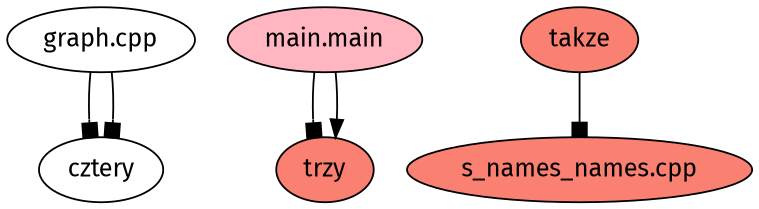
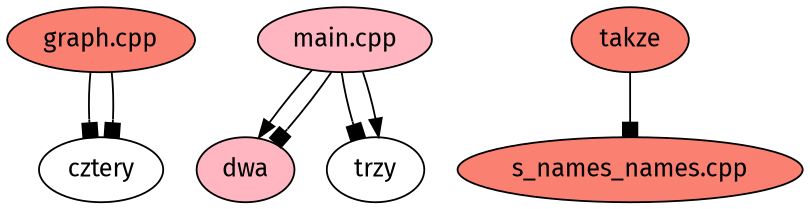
node "graph.cpp": fillcolor white -> salmon
node "main.main": label "main.main" -> "main.cpp"
node "dwa": added
node "trzy": fillcolor salmon -> white
